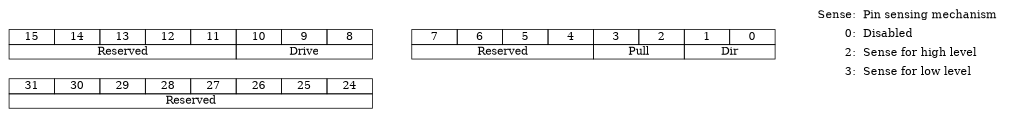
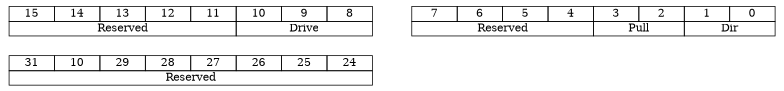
node "Sense:": removed
node "31": text "30" -> "10"
